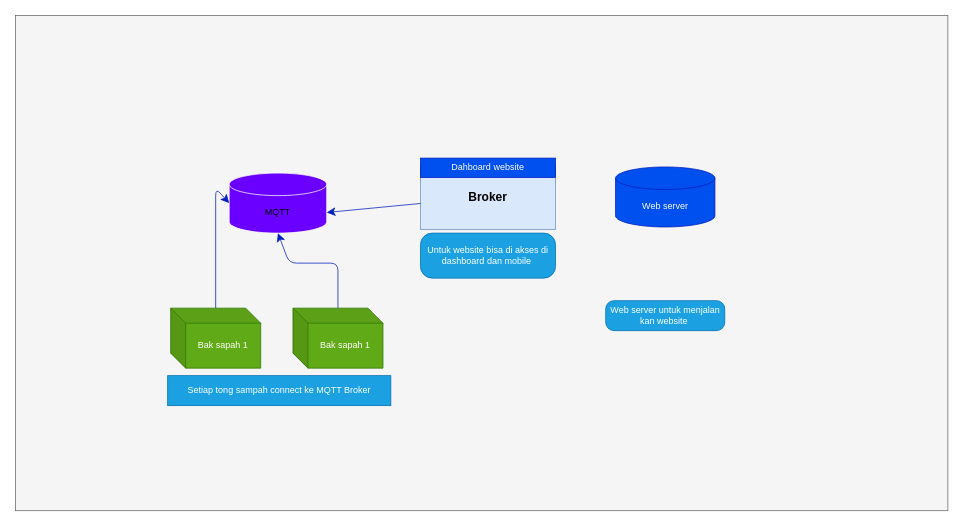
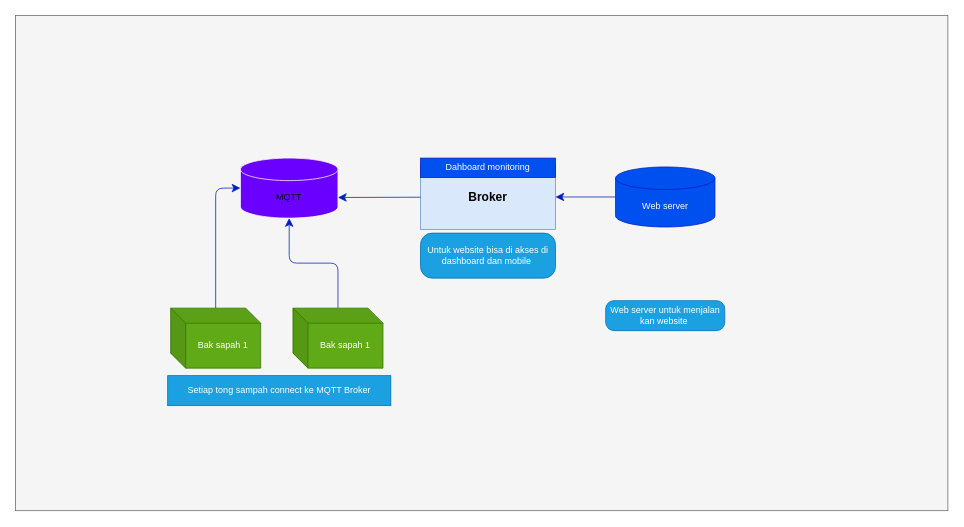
node "Dahboard website": label "Dahboard website" -> "Dahboard monitoring"
edge "Web server" -> "Broker": added
node "MQTT": moved (278, 203) -> (289, 188)
